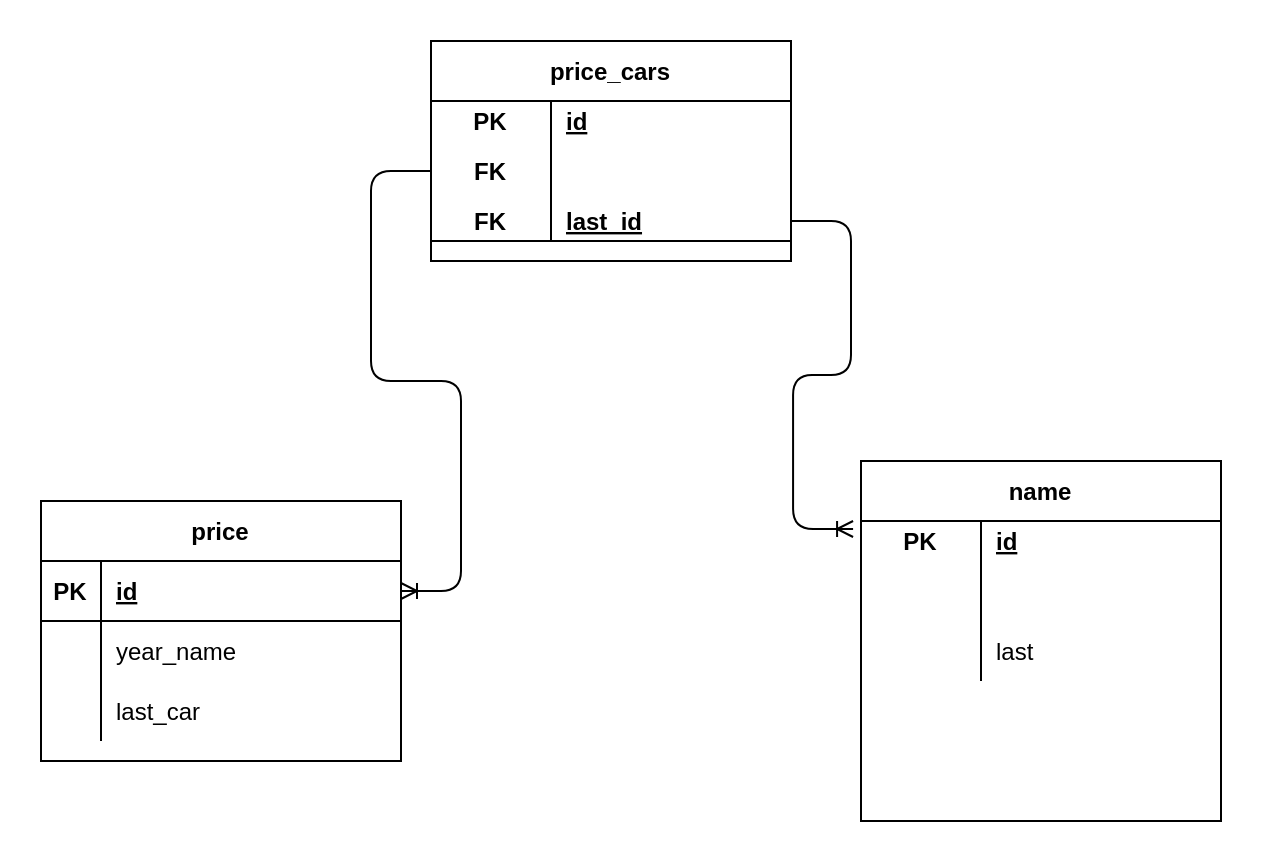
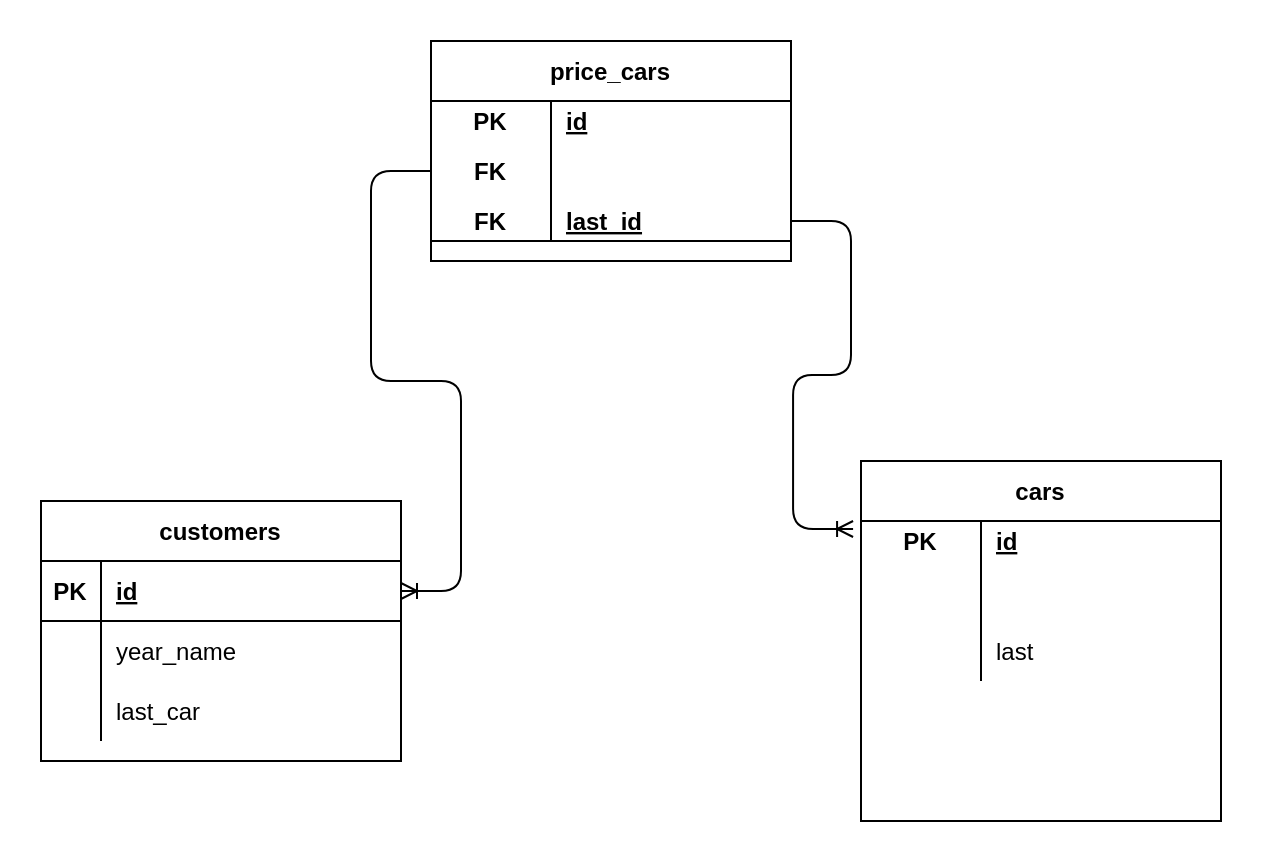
node "name": label "name" -> "cars"
node "price": label "price" -> "customers"
